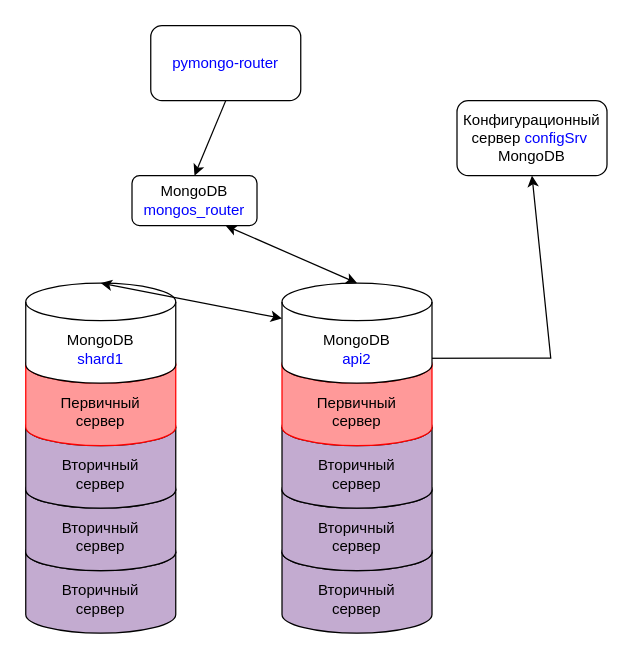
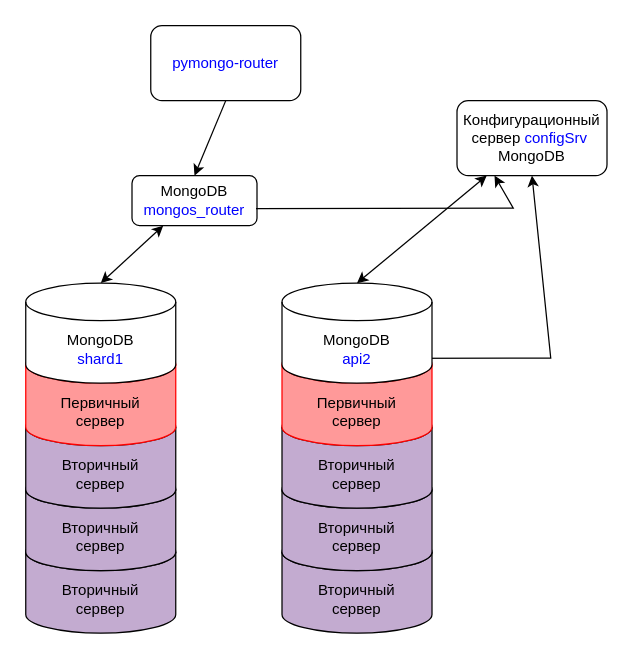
edge "MongoDB mongos_router" -> "Конфигурационный сервер configSrv MongoDB": added
edge "MongoDB mongos_router" -- "MongoDB api2": now "Конфигурационный сервер configSrv MongoDB" -- "MongoDB api2"
edge "MongoDB shard1" -- "MongoDB api2": now "MongoDB shard1" -- "MongoDB mongos_router"
